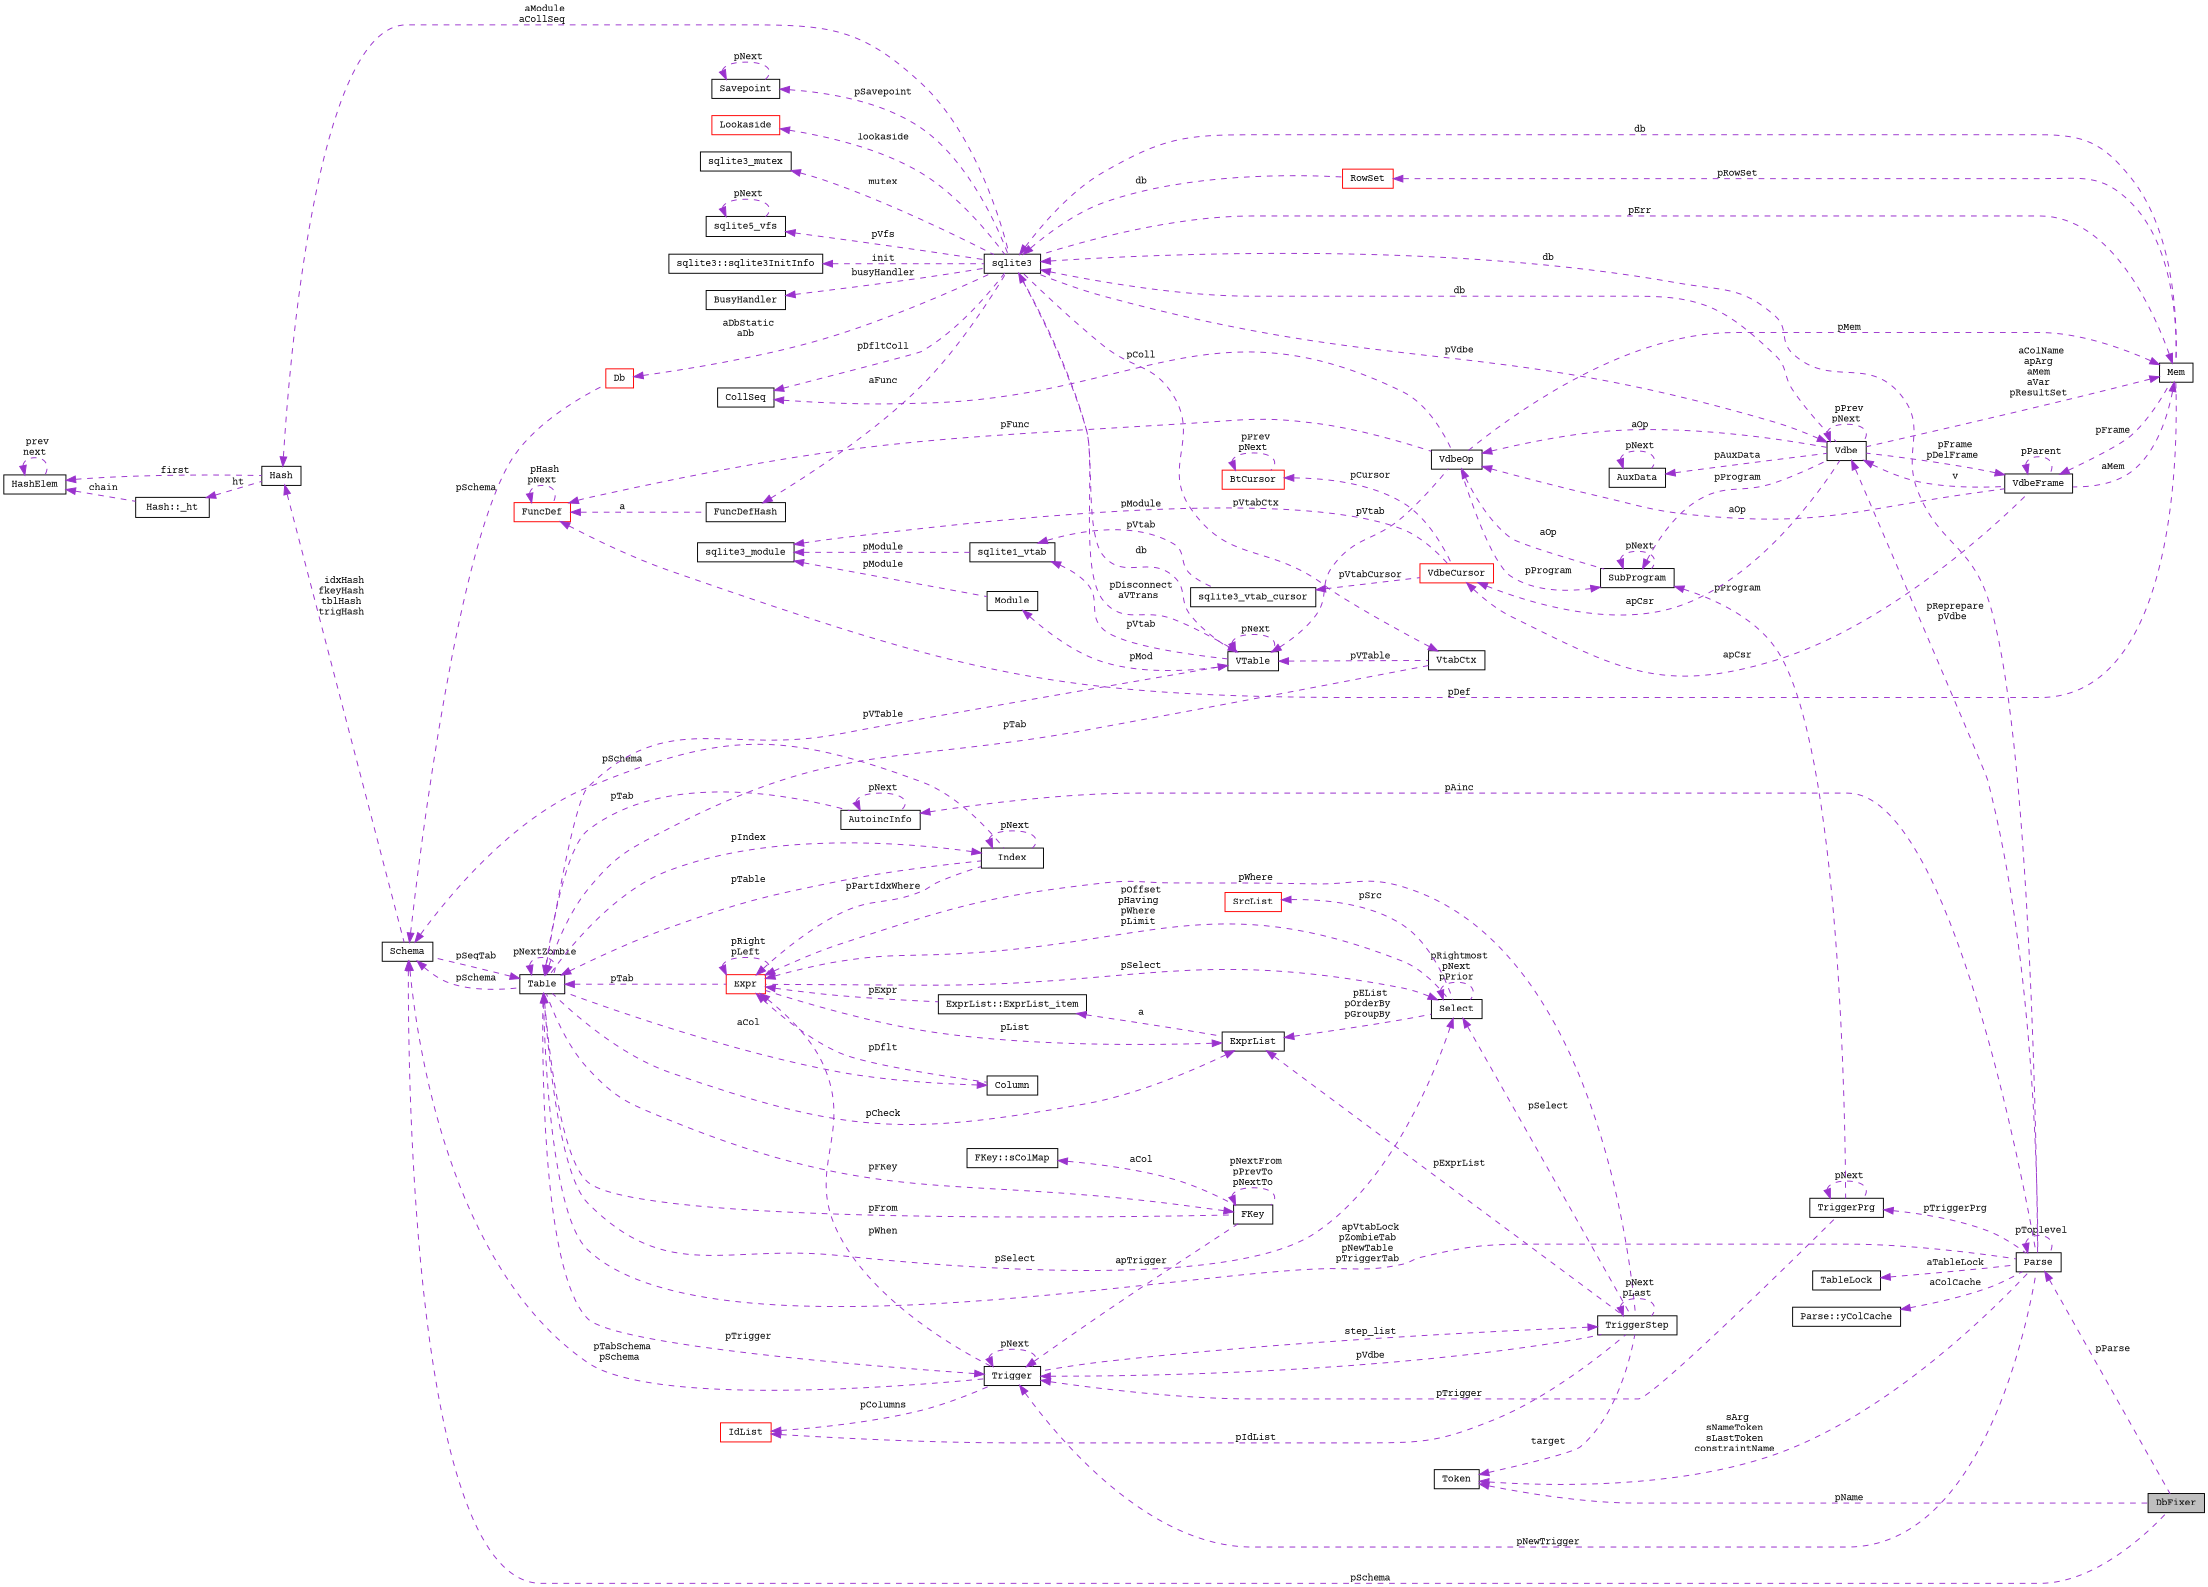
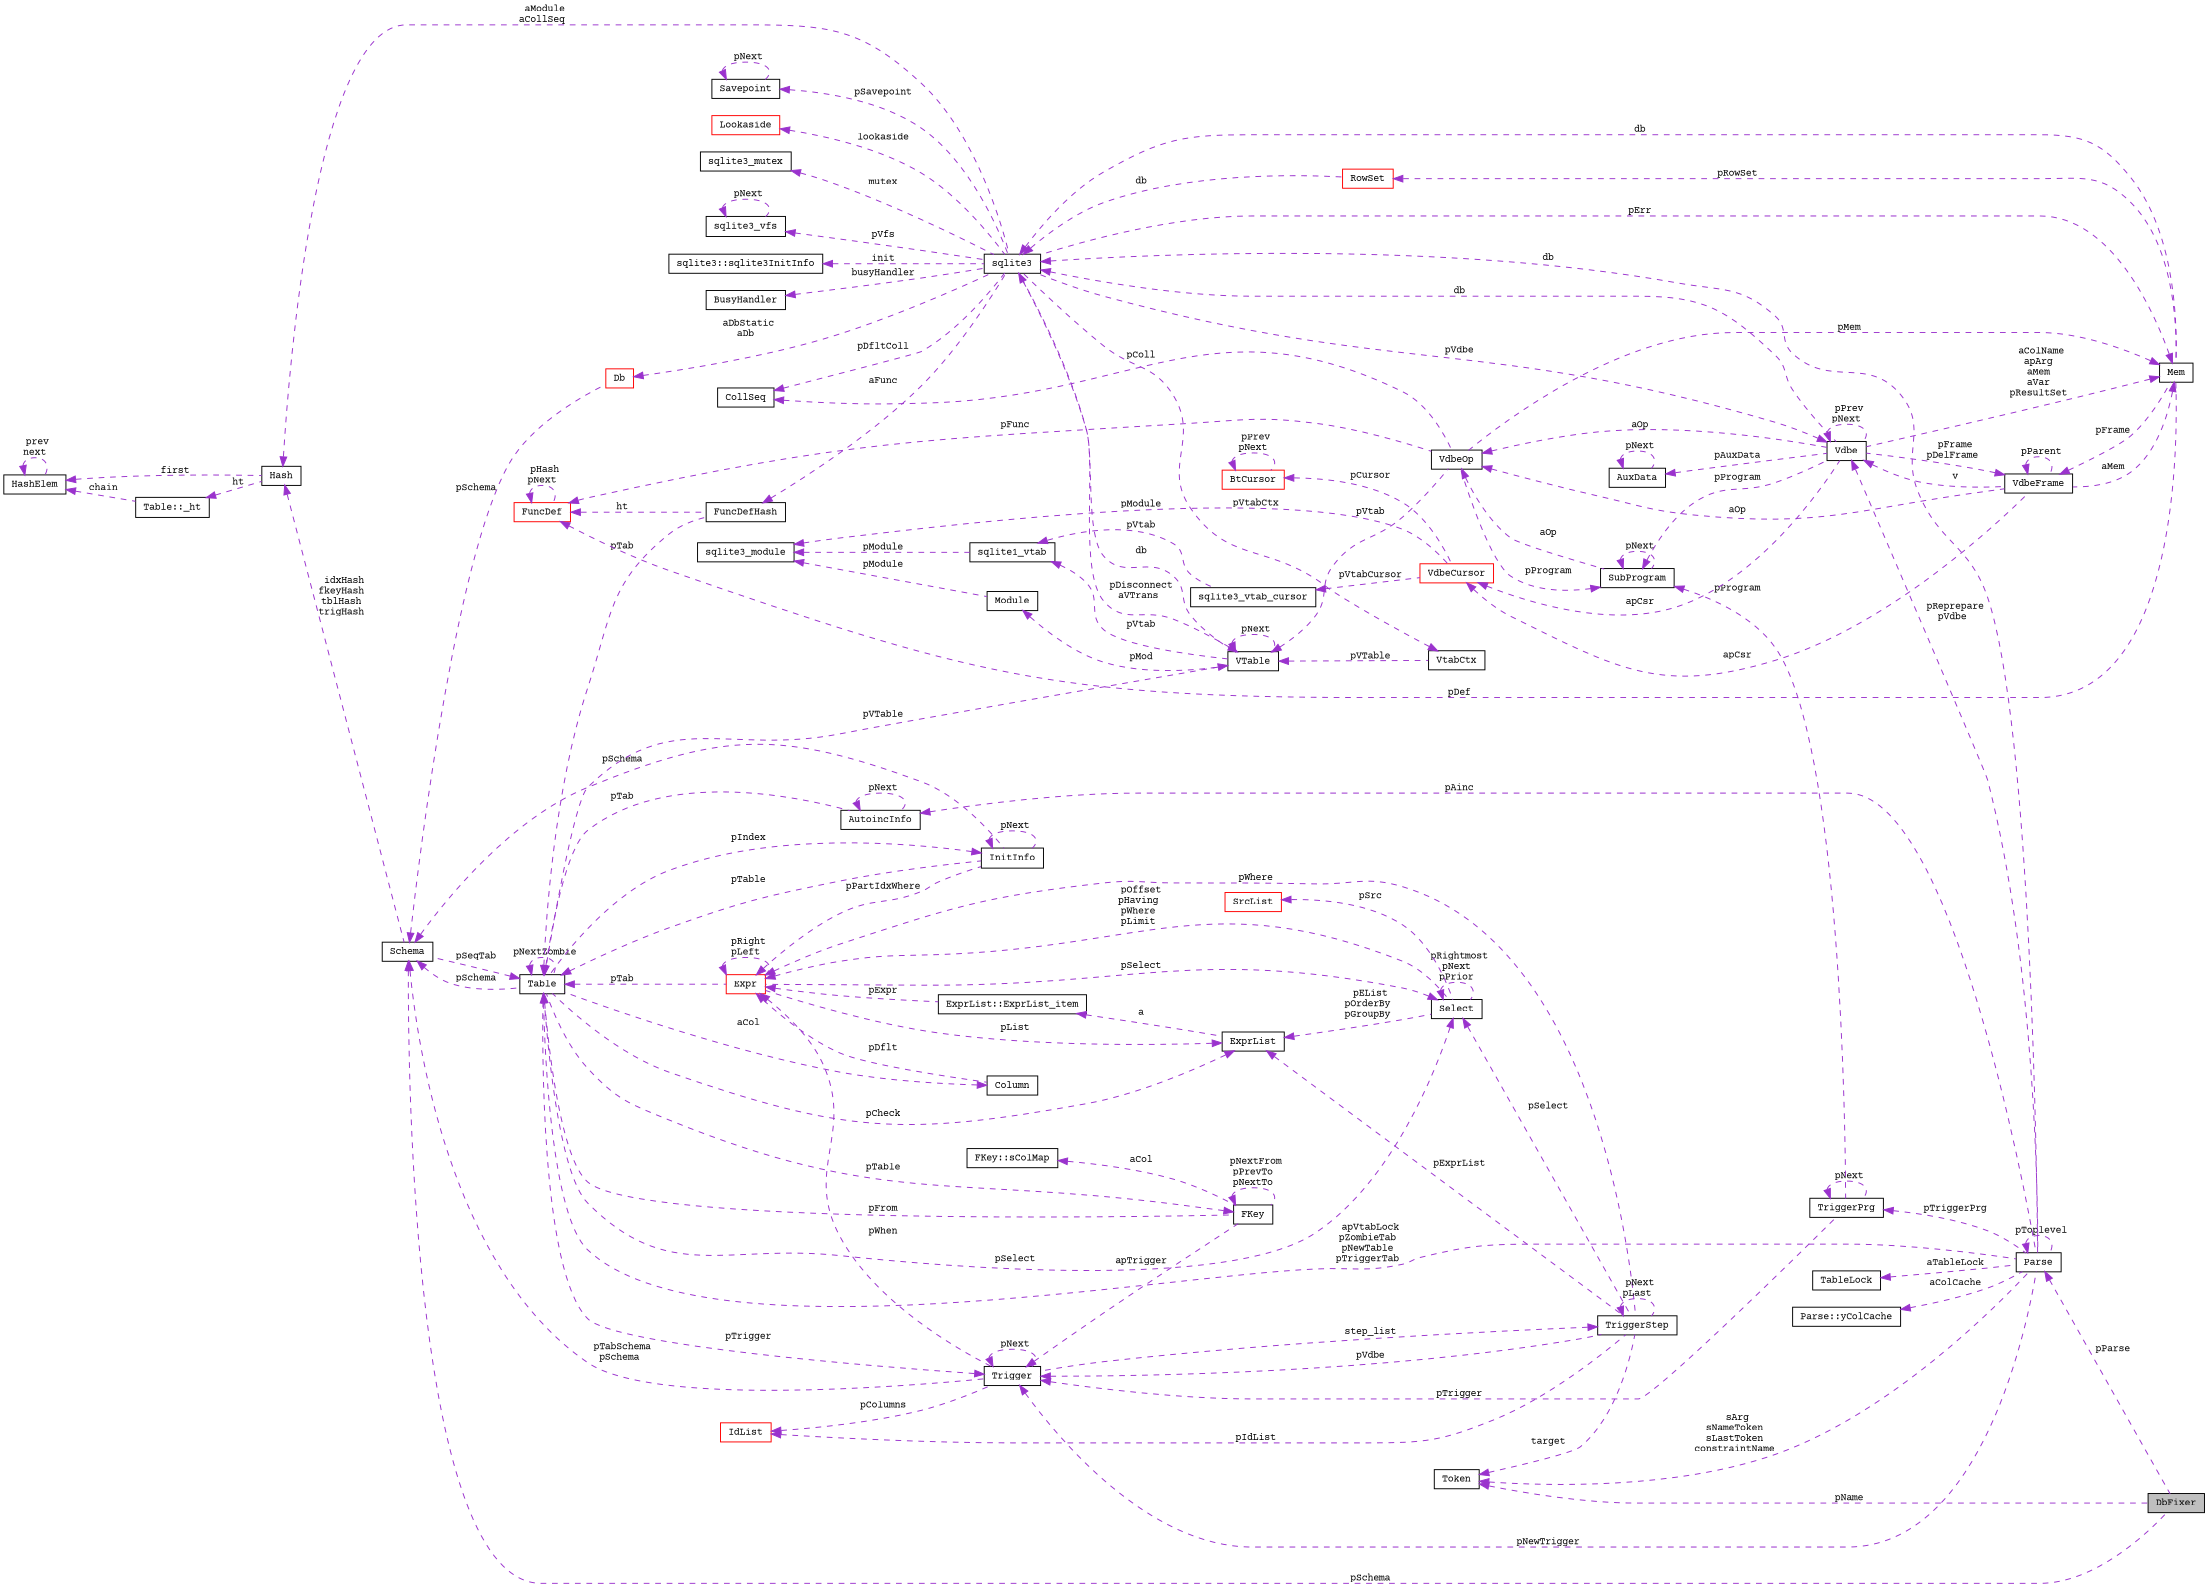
node "sqlite5_vfs": label "sqlite5_vfs" -> "sqlite3_vfs"
node "Hash::_ht": label "Hash::_ht" -> "Table::_ht"
edge "FuncDefHash" -> "FuncDef": label " a" -> " ht"
edge "VtabCtx" -> "Table": now "FuncDefHash" -> "Table"
node "Index": label "Index" -> "InitInfo"
edge "Table" -> "FKey": label " pFKey" -> " pTable"
